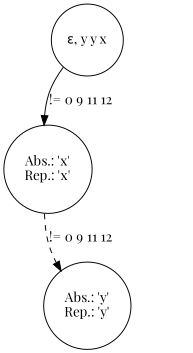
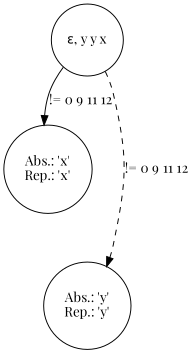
edge "Abs.: 'x' Rep.: 'x'" -> "Abs.: 'y' Rep.: 'y'": now "ε, y y x" -> "Abs.: 'y' Rep.: 'y'"
